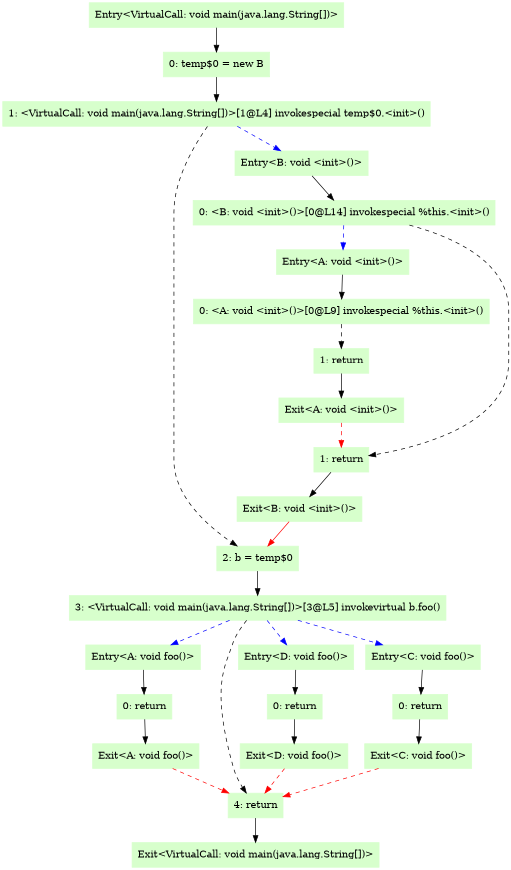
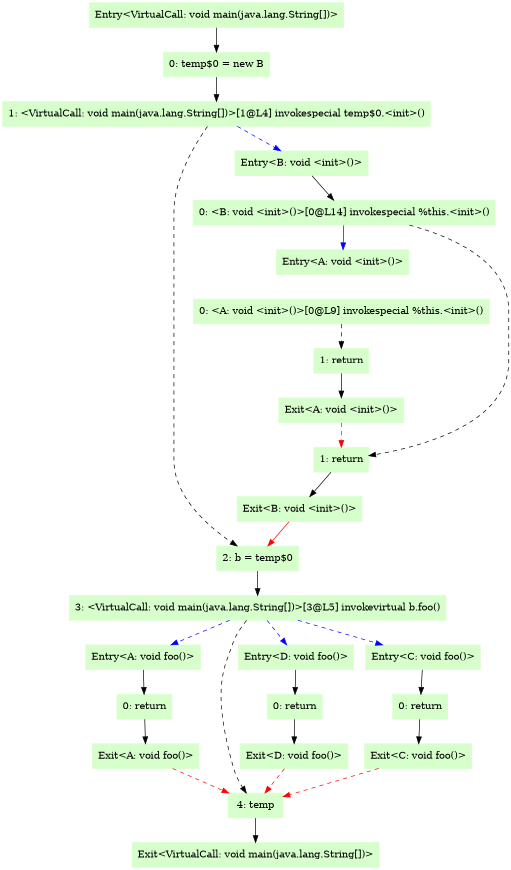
edge "0: <B: void <init>()>[0@L14] invokespecial %this.<init>()" -> "Entry<A: void <init>()>": style dashed -> solid
edge "Entry<A: void <init>()>" -> "0: <A: void <init>()>[0@L9] invokespecial %this.<init>()": removed
node "4: return": label "4: return" -> "4: temp"
